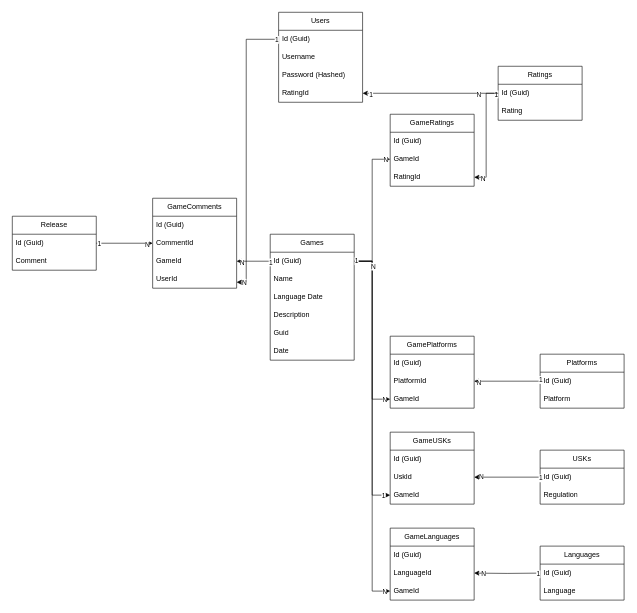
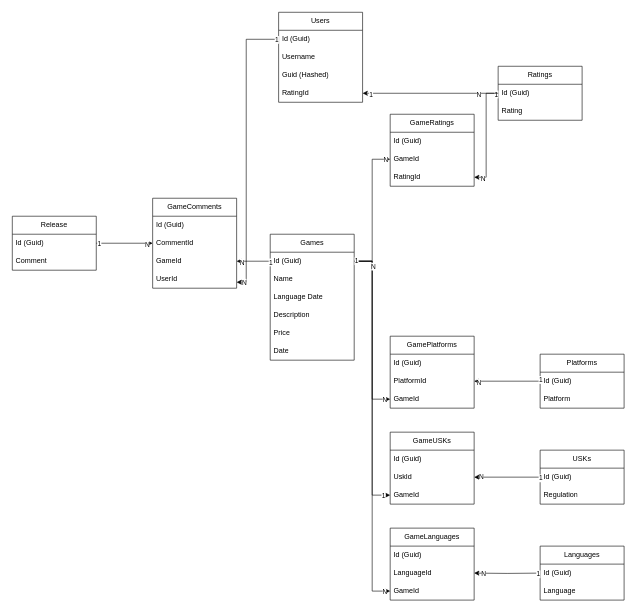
node "Password (Hashed)": label "Password (Hashed)" -> "Guid (Hashed)"
node "Guid": label "Guid" -> "Price"
